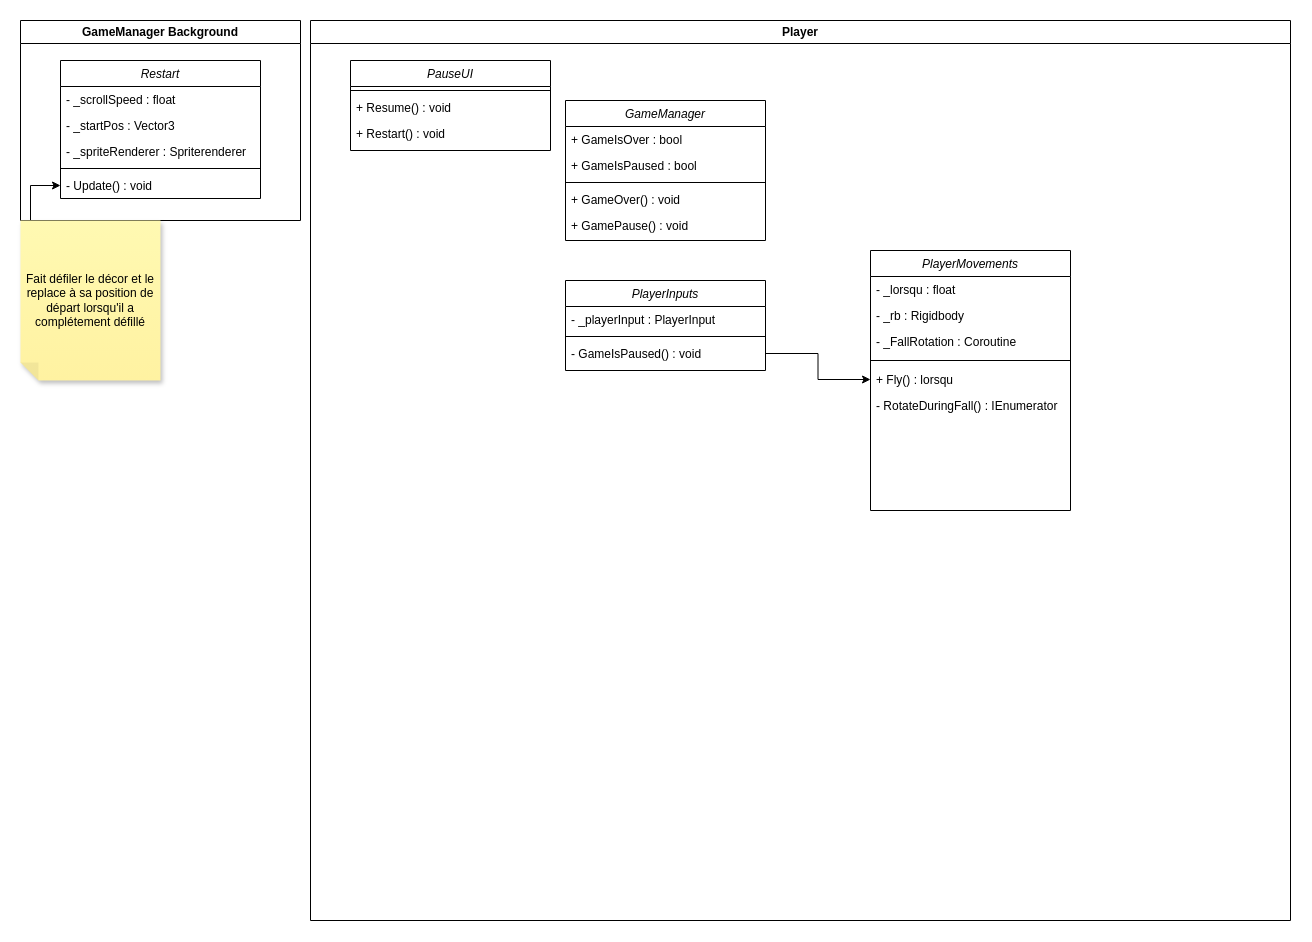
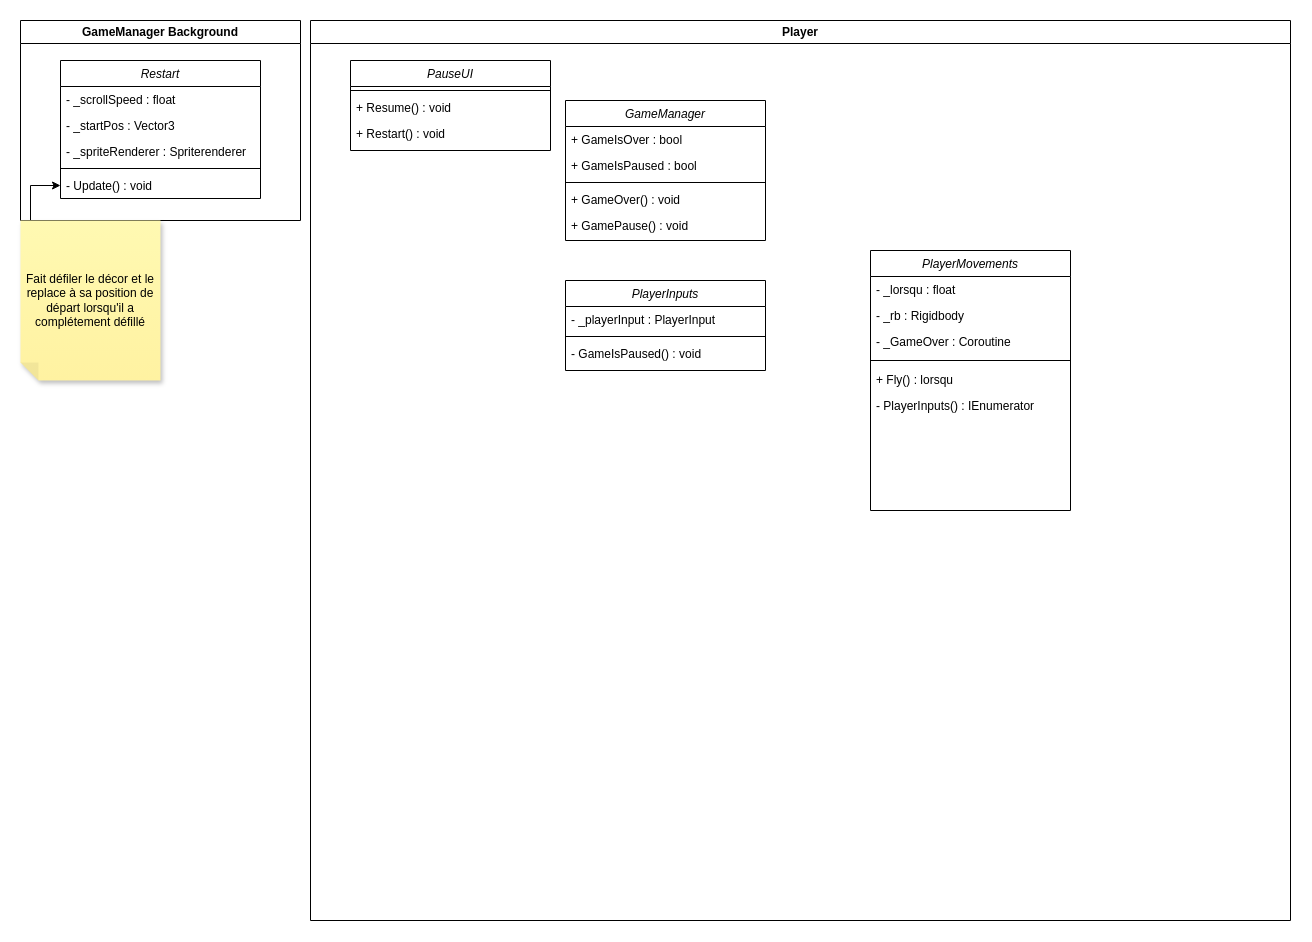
node "- _FallRotation : Coroutine": label "- _FallRotation : Coroutine" -> "- _GameOver : Coroutine"
edge "- GameIsPaused() : void" -> "+ Fly() : lorsqu": removed
node "- RotateDuringFall() : IEnumerator": label "- RotateDuringFall() : IEnumerator" -> "- PlayerInputs() : IEnumerator"
